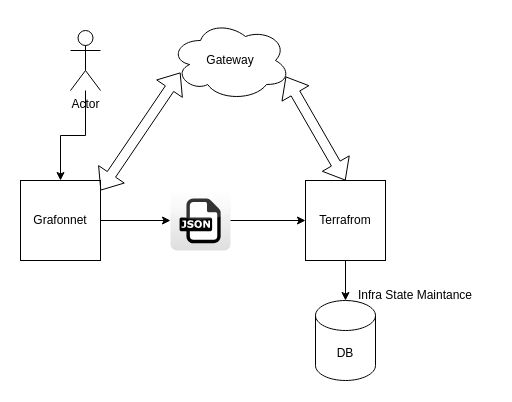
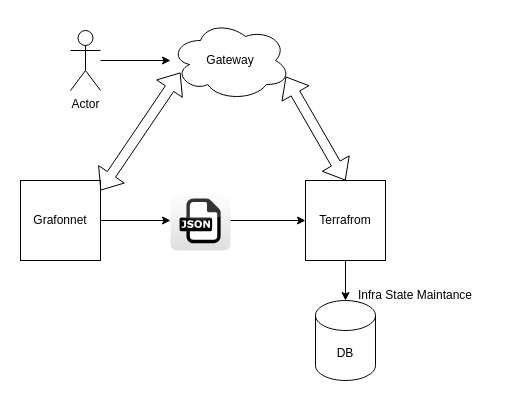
edge "Actor" -> "Grafonnet": now "Actor" -> "Gateway"
